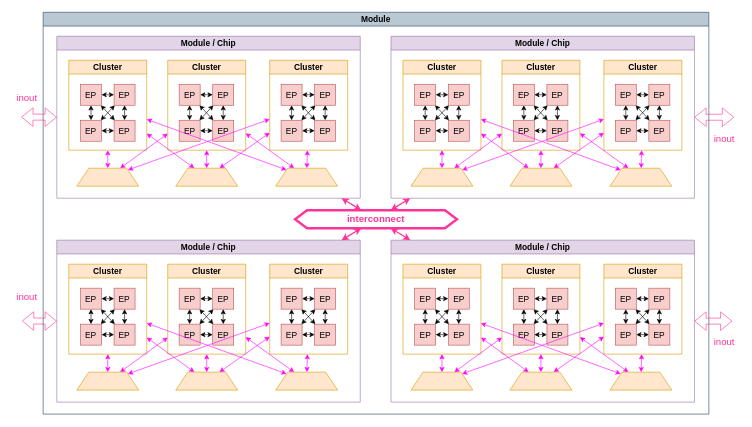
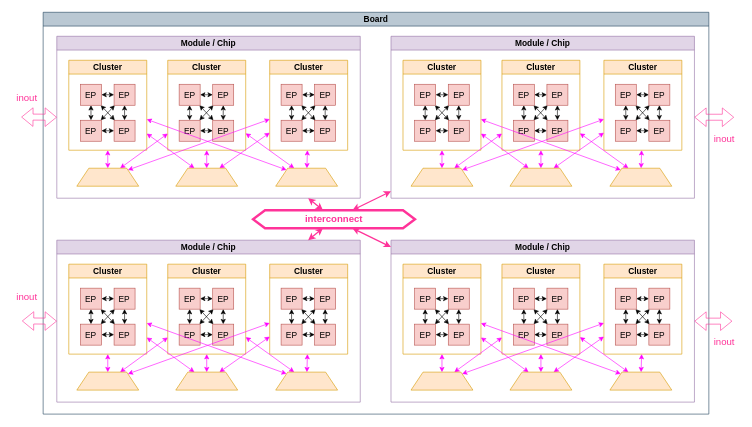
node "Module": label "Module" -> "Board"
node "interconnect": moved (376, 219) -> (334, 219)
